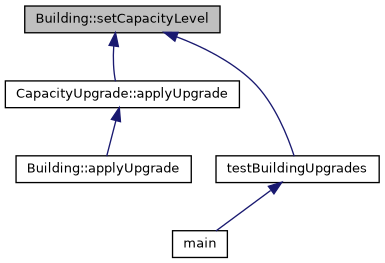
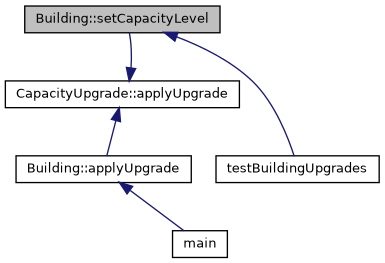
edge "CapacityUpgrade::applyUpgrade" -> "Building::setCapacityLevel": reversed
edge "main" -> "testBuildingUpgrades": now "main" -> "Building::applyUpgrade"
